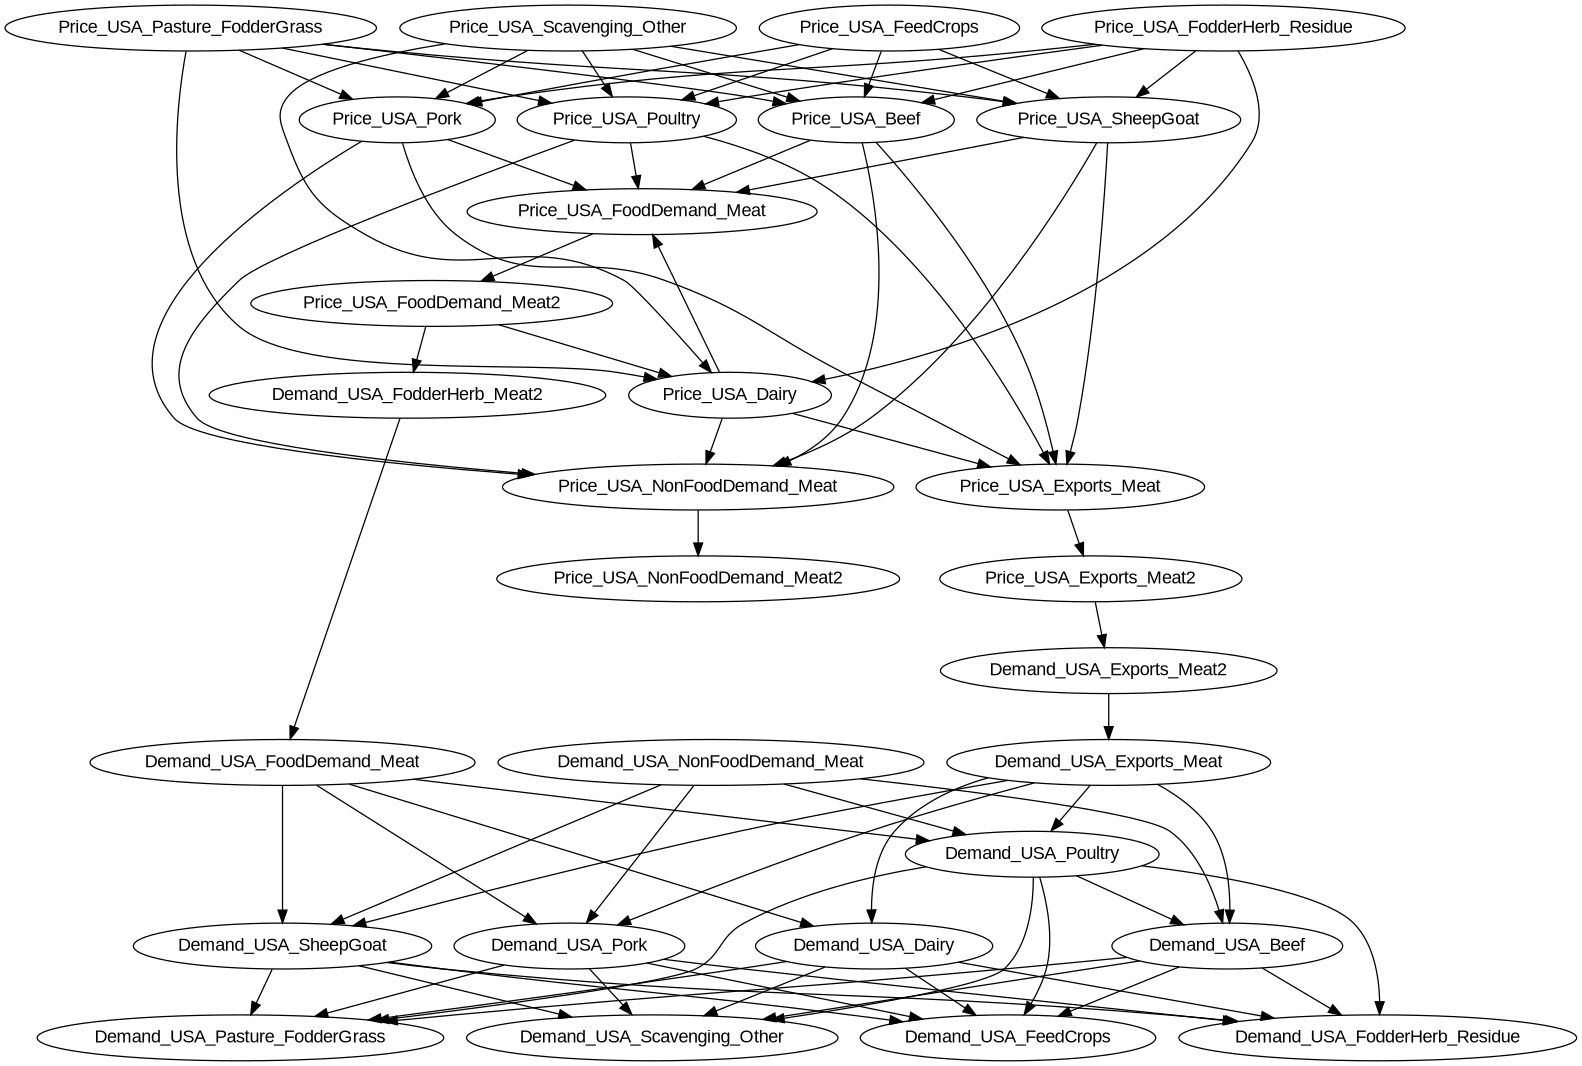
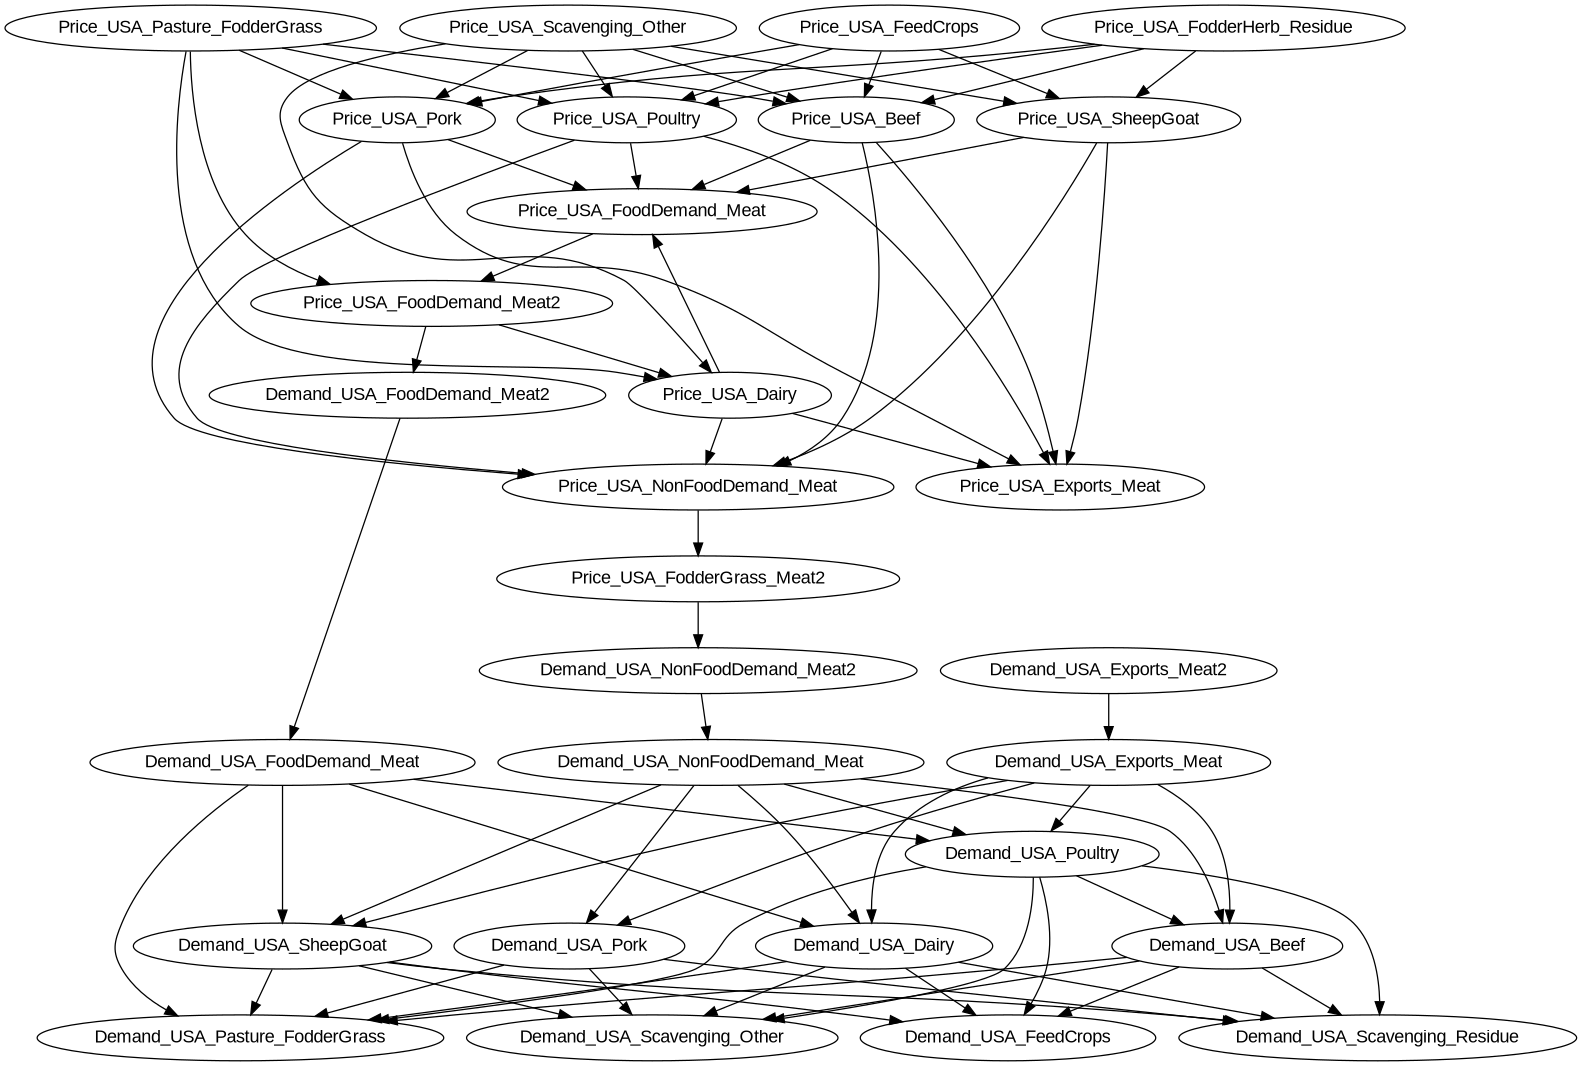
edge "Price_USA_Pasture_FodderGrass" -> "Price_USA_SheepGoat": now "Price_USA_Pasture_FodderGrass" -> "Price_USA_FoodDemand_Meat2"
edge "Price_USA_FodderHerb_Residue" -> "Price_USA_Dairy": removed
node "Demand_USA_FodderHerb_Meat2": label "Demand_USA_FodderHerb_Meat2" -> "Demand_USA_FoodDemand_Meat2"
node "Price_USA_NonFoodDemand_Meat2": label "Price_USA_NonFoodDemand_Meat2" -> "Price_USA_FodderGrass_Meat2"
node "Price_USA_Exports_Meat2": removed
node "Demand_USA_NonFoodDemand_Meat2": added
edge "Demand_USA_NonFoodDemand_Meat" -> "Demand_USA_Dairy": added
edge "Demand_USA_FoodDemand_Meat" -> "Demand_USA_Pork": now "Demand_USA_FoodDemand_Meat" -> "Demand_USA_Pasture_FodderGrass"
edge "Demand_USA_Pork" -> "Demand_USA_FeedCrops": removed
node "Demand_USA_FodderHerb_Residue": label "Demand_USA_FodderHerb_Residue" -> "Demand_USA_Scavenging_Residue"
